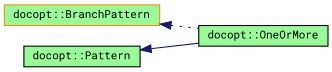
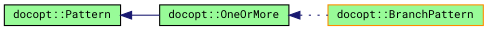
edge "docopt::OneOrMore" -> "docopt::BranchPattern": reversed
